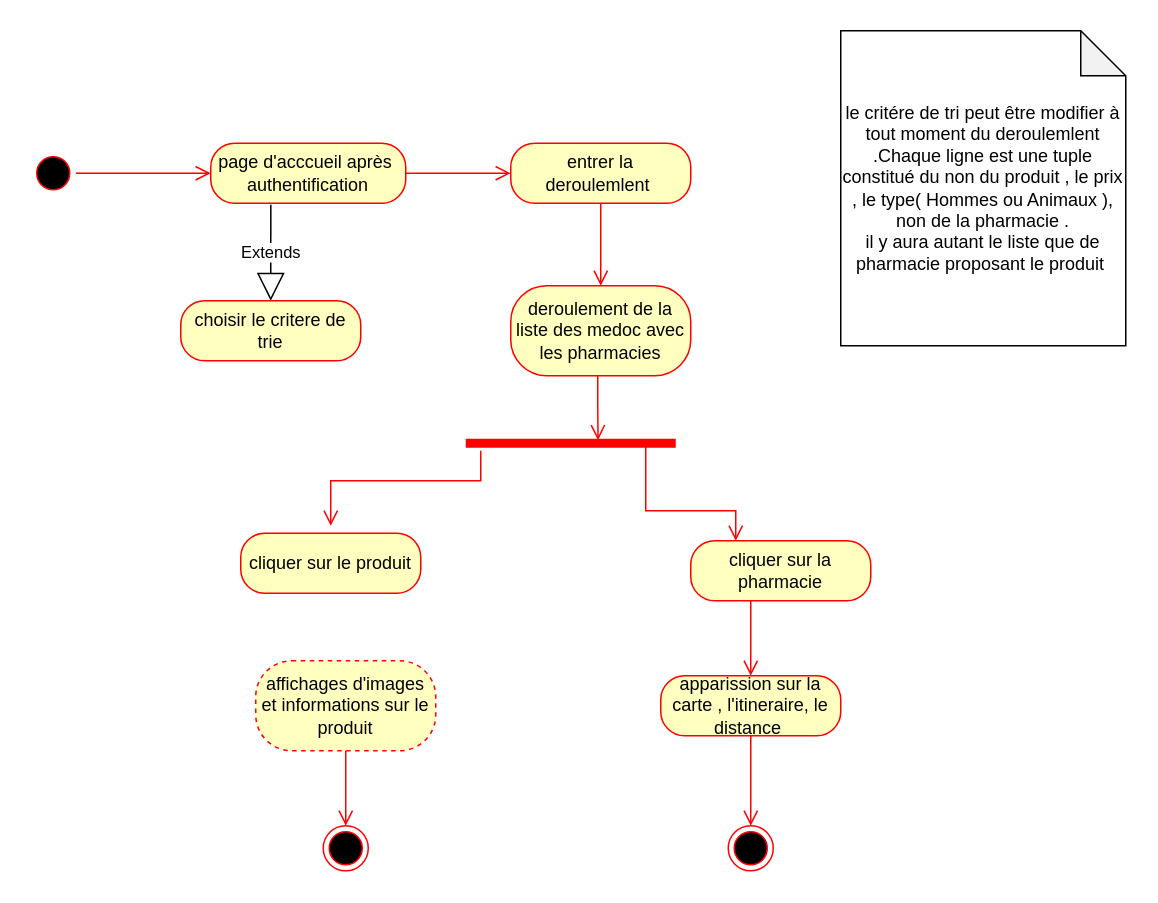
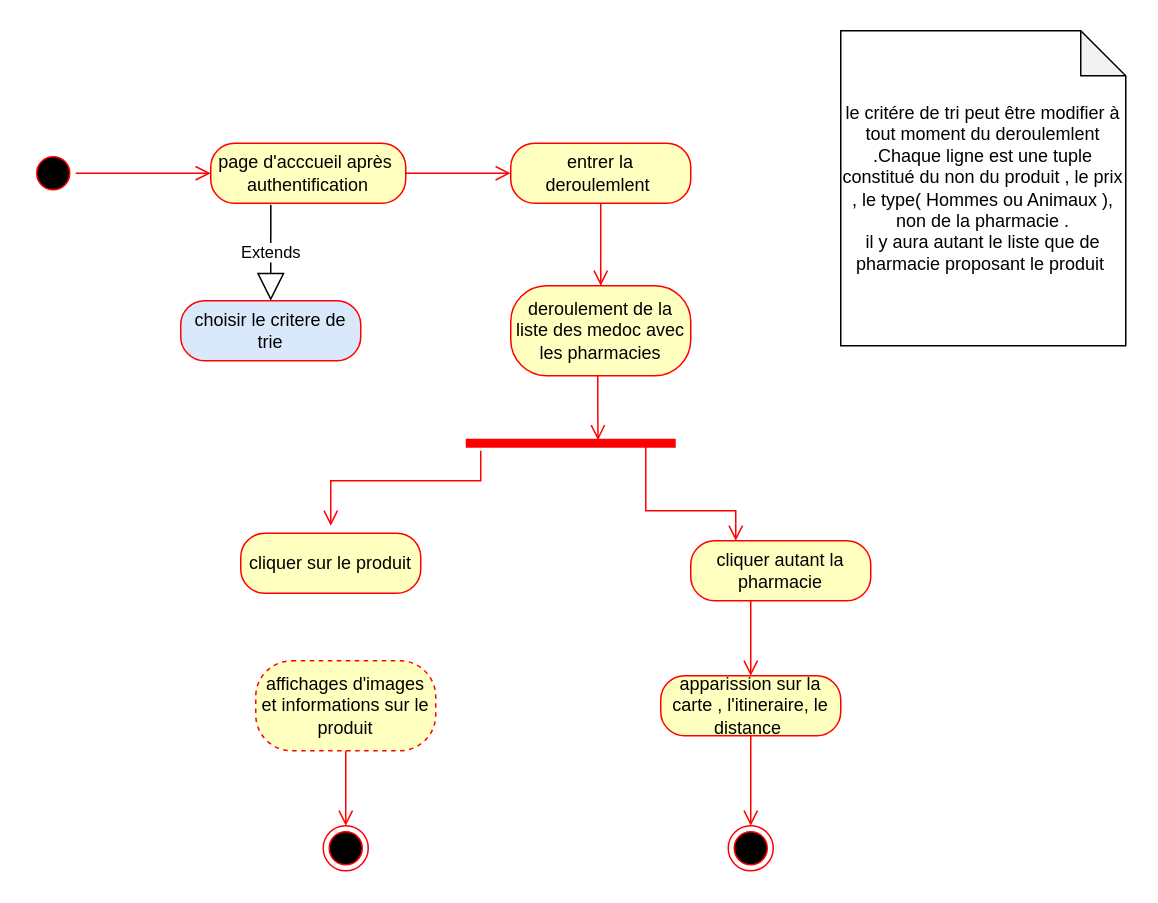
node "choisir le critere de trie": fillcolor #ffffc0 -> #dae8fc
node "cliquer sur la pharmacie": label "cliquer sur la pharmacie" -> "cliquer autant la pharmacie"
